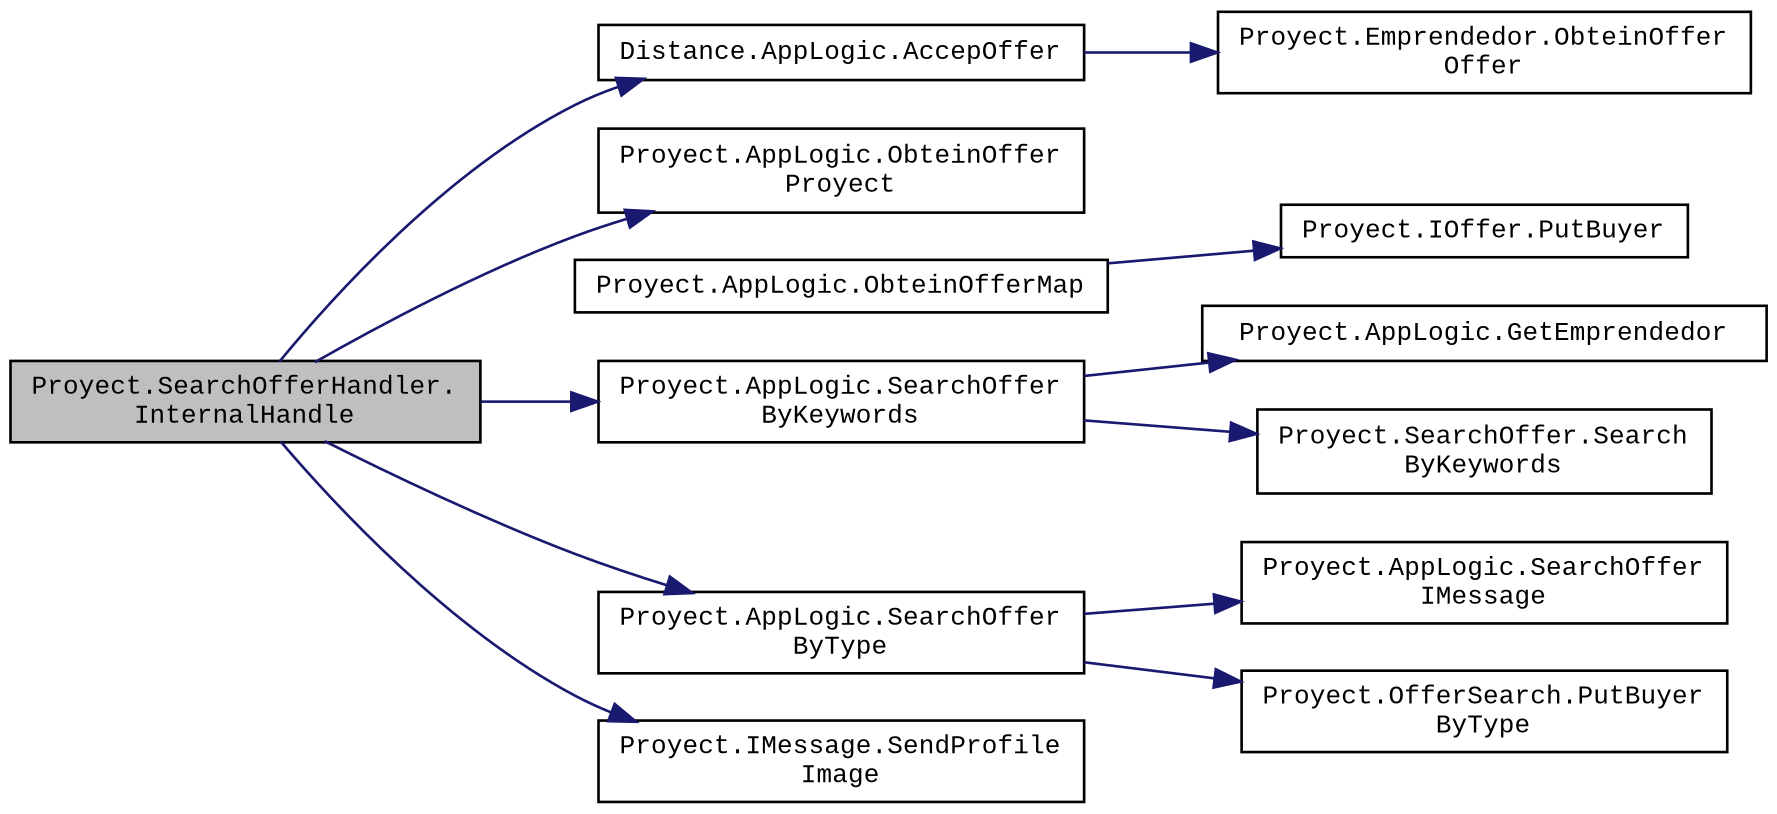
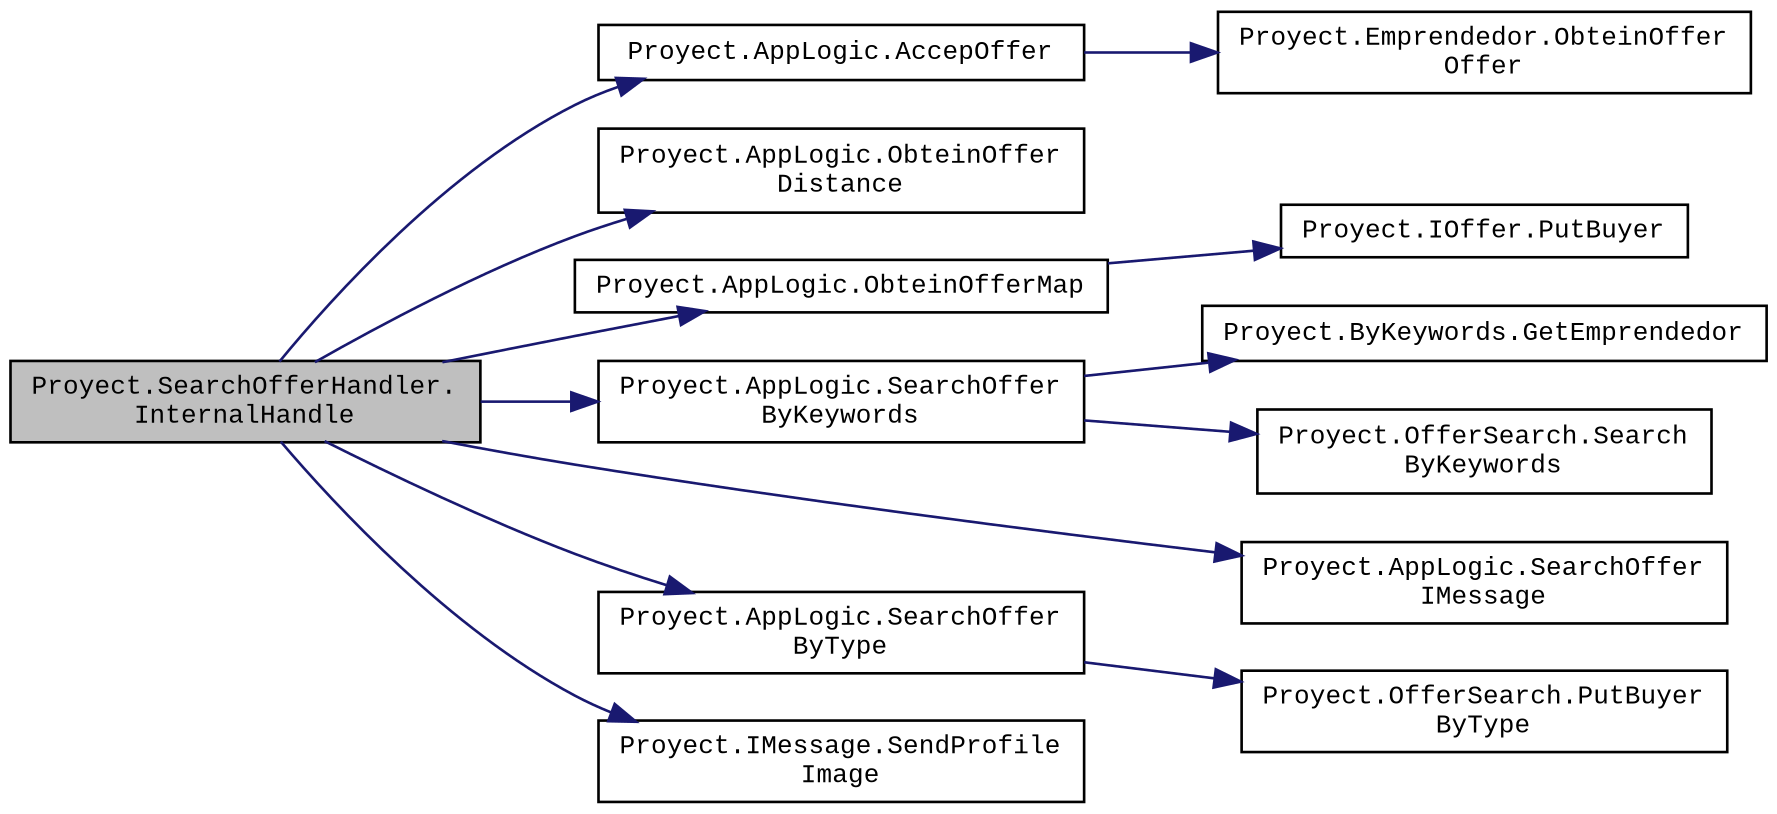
node "Distance.AppLogic.AccepOffer": label "Distance.AppLogic.AccepOffer" -> "Proyect.AppLogic.AccepOffer"
node "Proyect.AppLogic.ObteinOffer Proyect": label "Proyect.AppLogic.ObteinOffer Proyect" -> "Proyect.AppLogic.ObteinOffer Distance"
node "Proyect.AppLogic.GetEmprendedor": label "Proyect.AppLogic.GetEmprendedor" -> "Proyect.ByKeywords.GetEmprendedor"
edge "Proyect.SearchOfferHandler. InternalHandle" -> "Proyect.AppLogic.ObteinOfferMap": added
node "Proyect.SearchOffer.Search ByKeywords": label "Proyect.SearchOffer.Search ByKeywords" -> "Proyect.OfferSearch.Search ByKeywords"
edge "Proyect.AppLogic.SearchOffer ByType" -> "Proyect.AppLogic.SearchOffer IMessage": now "Proyect.SearchOfferHandler. InternalHandle" -> "Proyect.AppLogic.SearchOffer IMessage"
